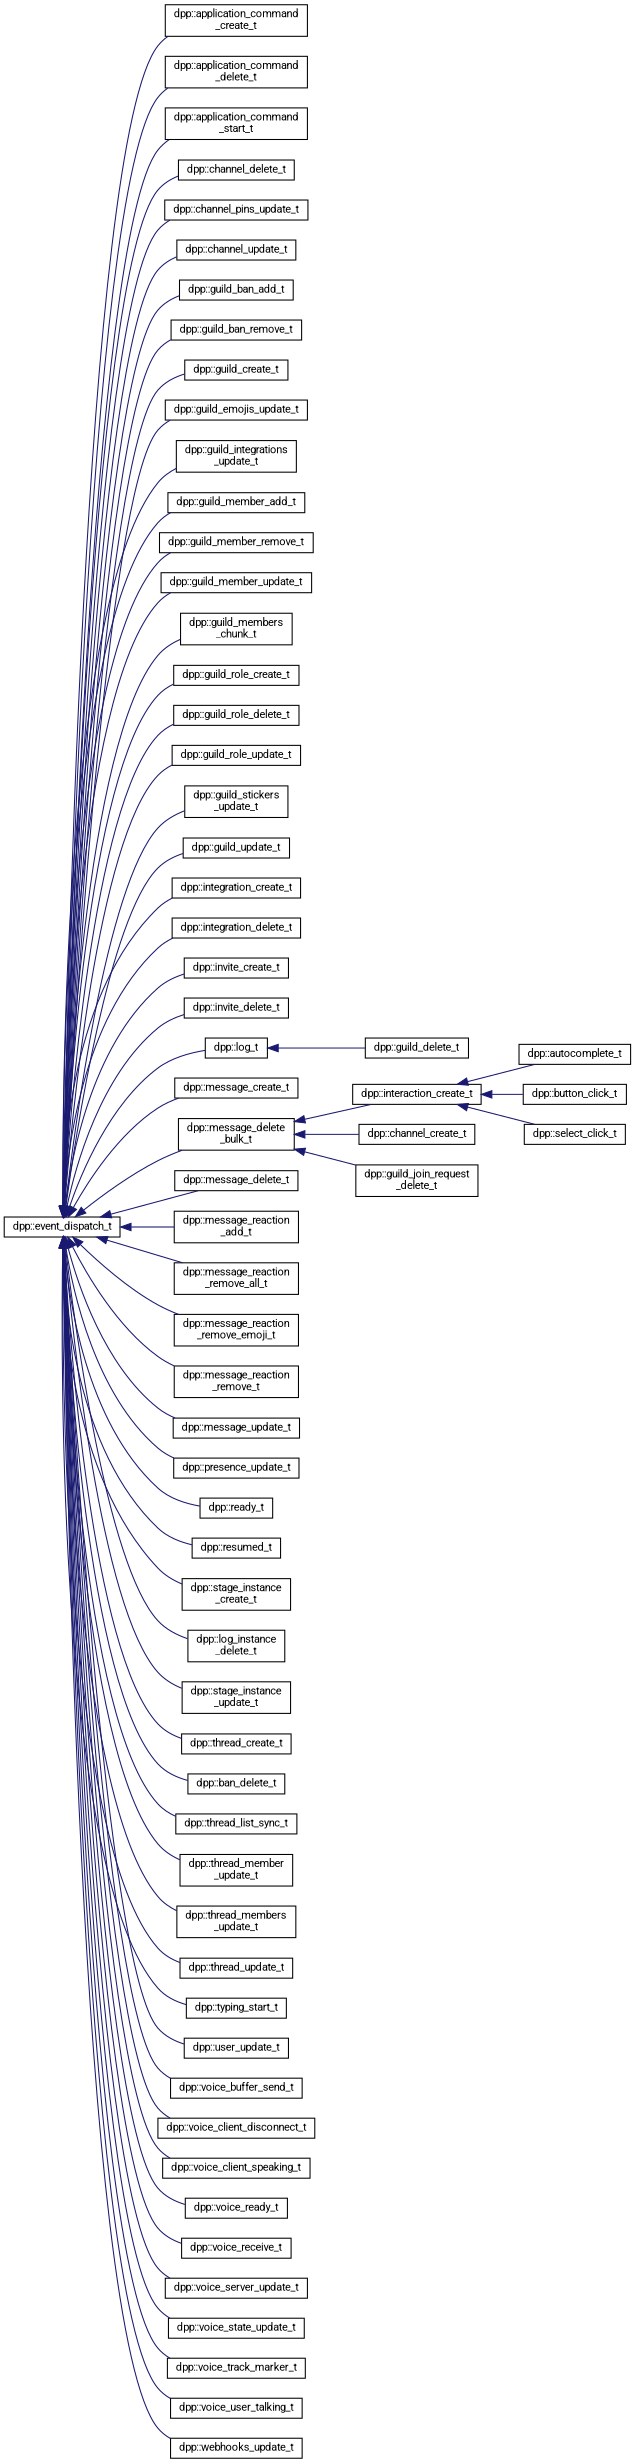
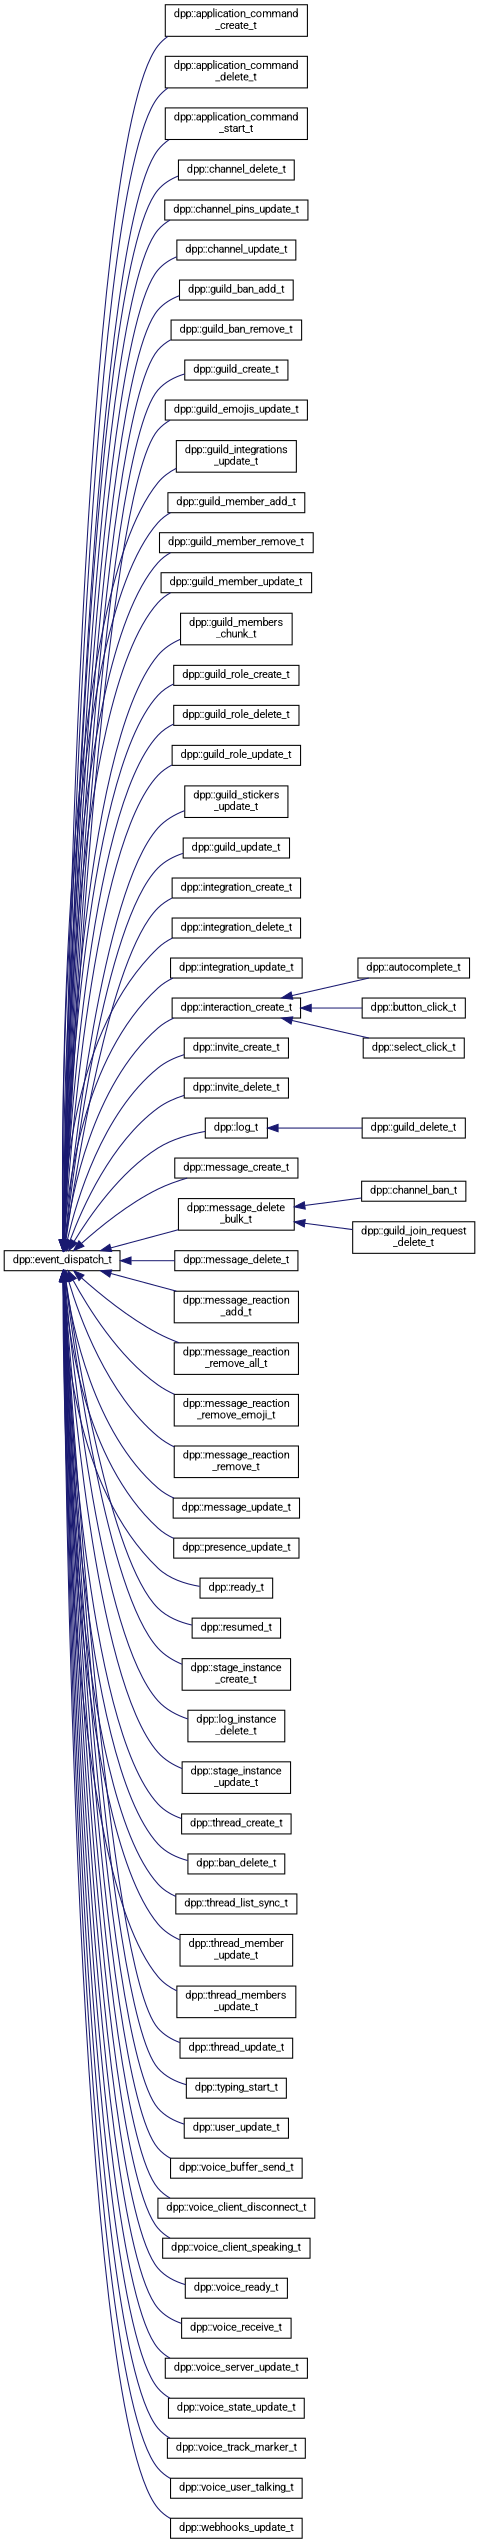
node "dpp::integration_update_t": added
edge "dpp::interaction_create_t" -> "dpp::message_delete _bulk_t": now "dpp::interaction_create_t" -> "dpp::event_dispatch_t"
node "dpp::channel_create_t": label "dpp::channel_create_t" -> "dpp::channel_ban_t"
